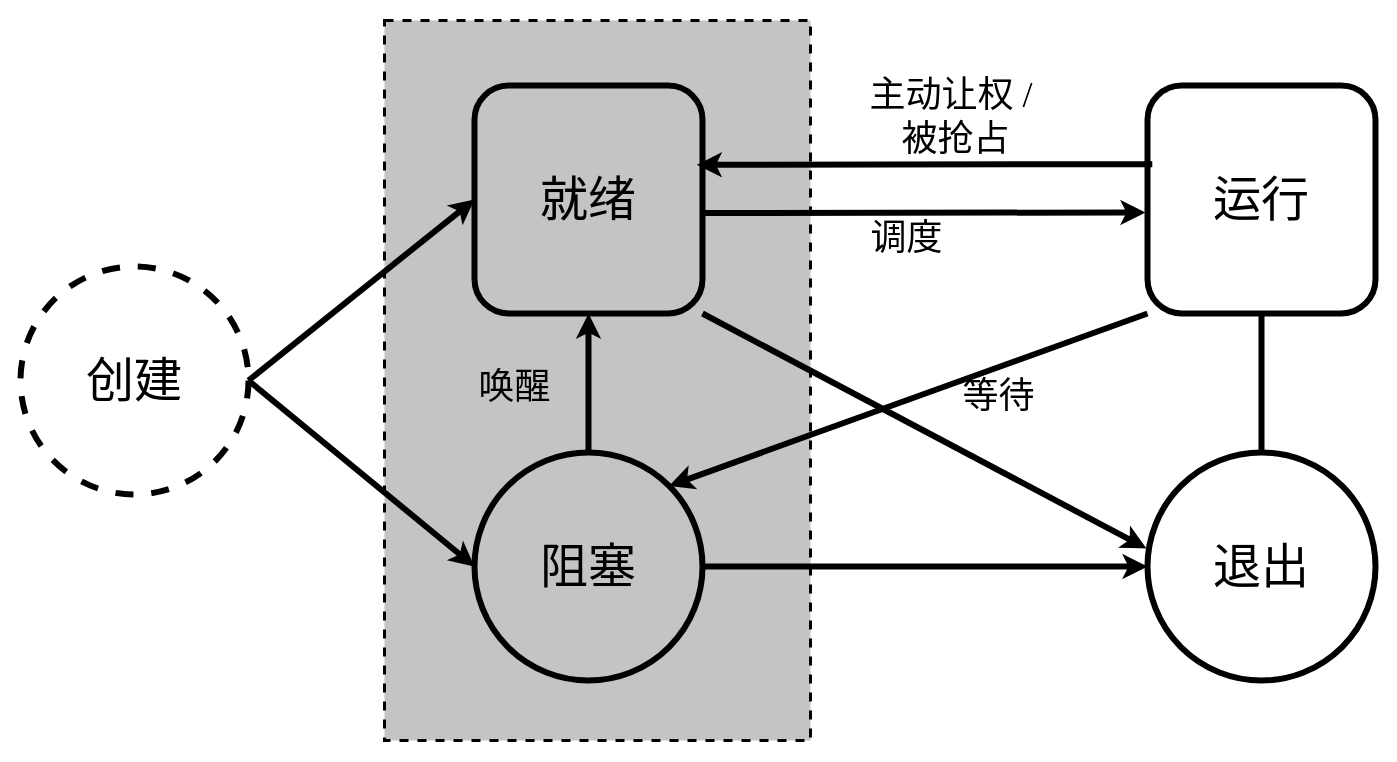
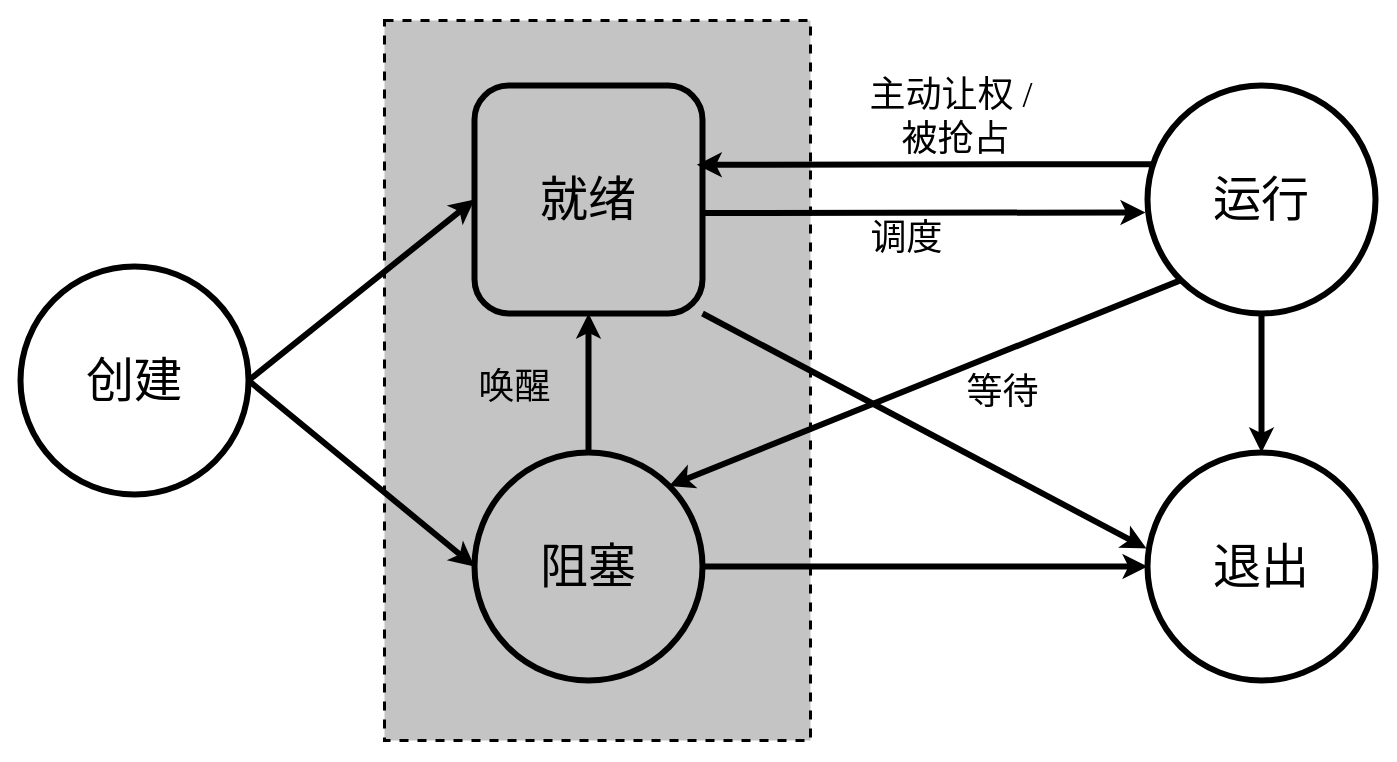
node "运行": shape rounded rectangle -> ellipse
node "创建": style dashed -> solid
edge "运行" -- "退出": arrowhead none -> classic
